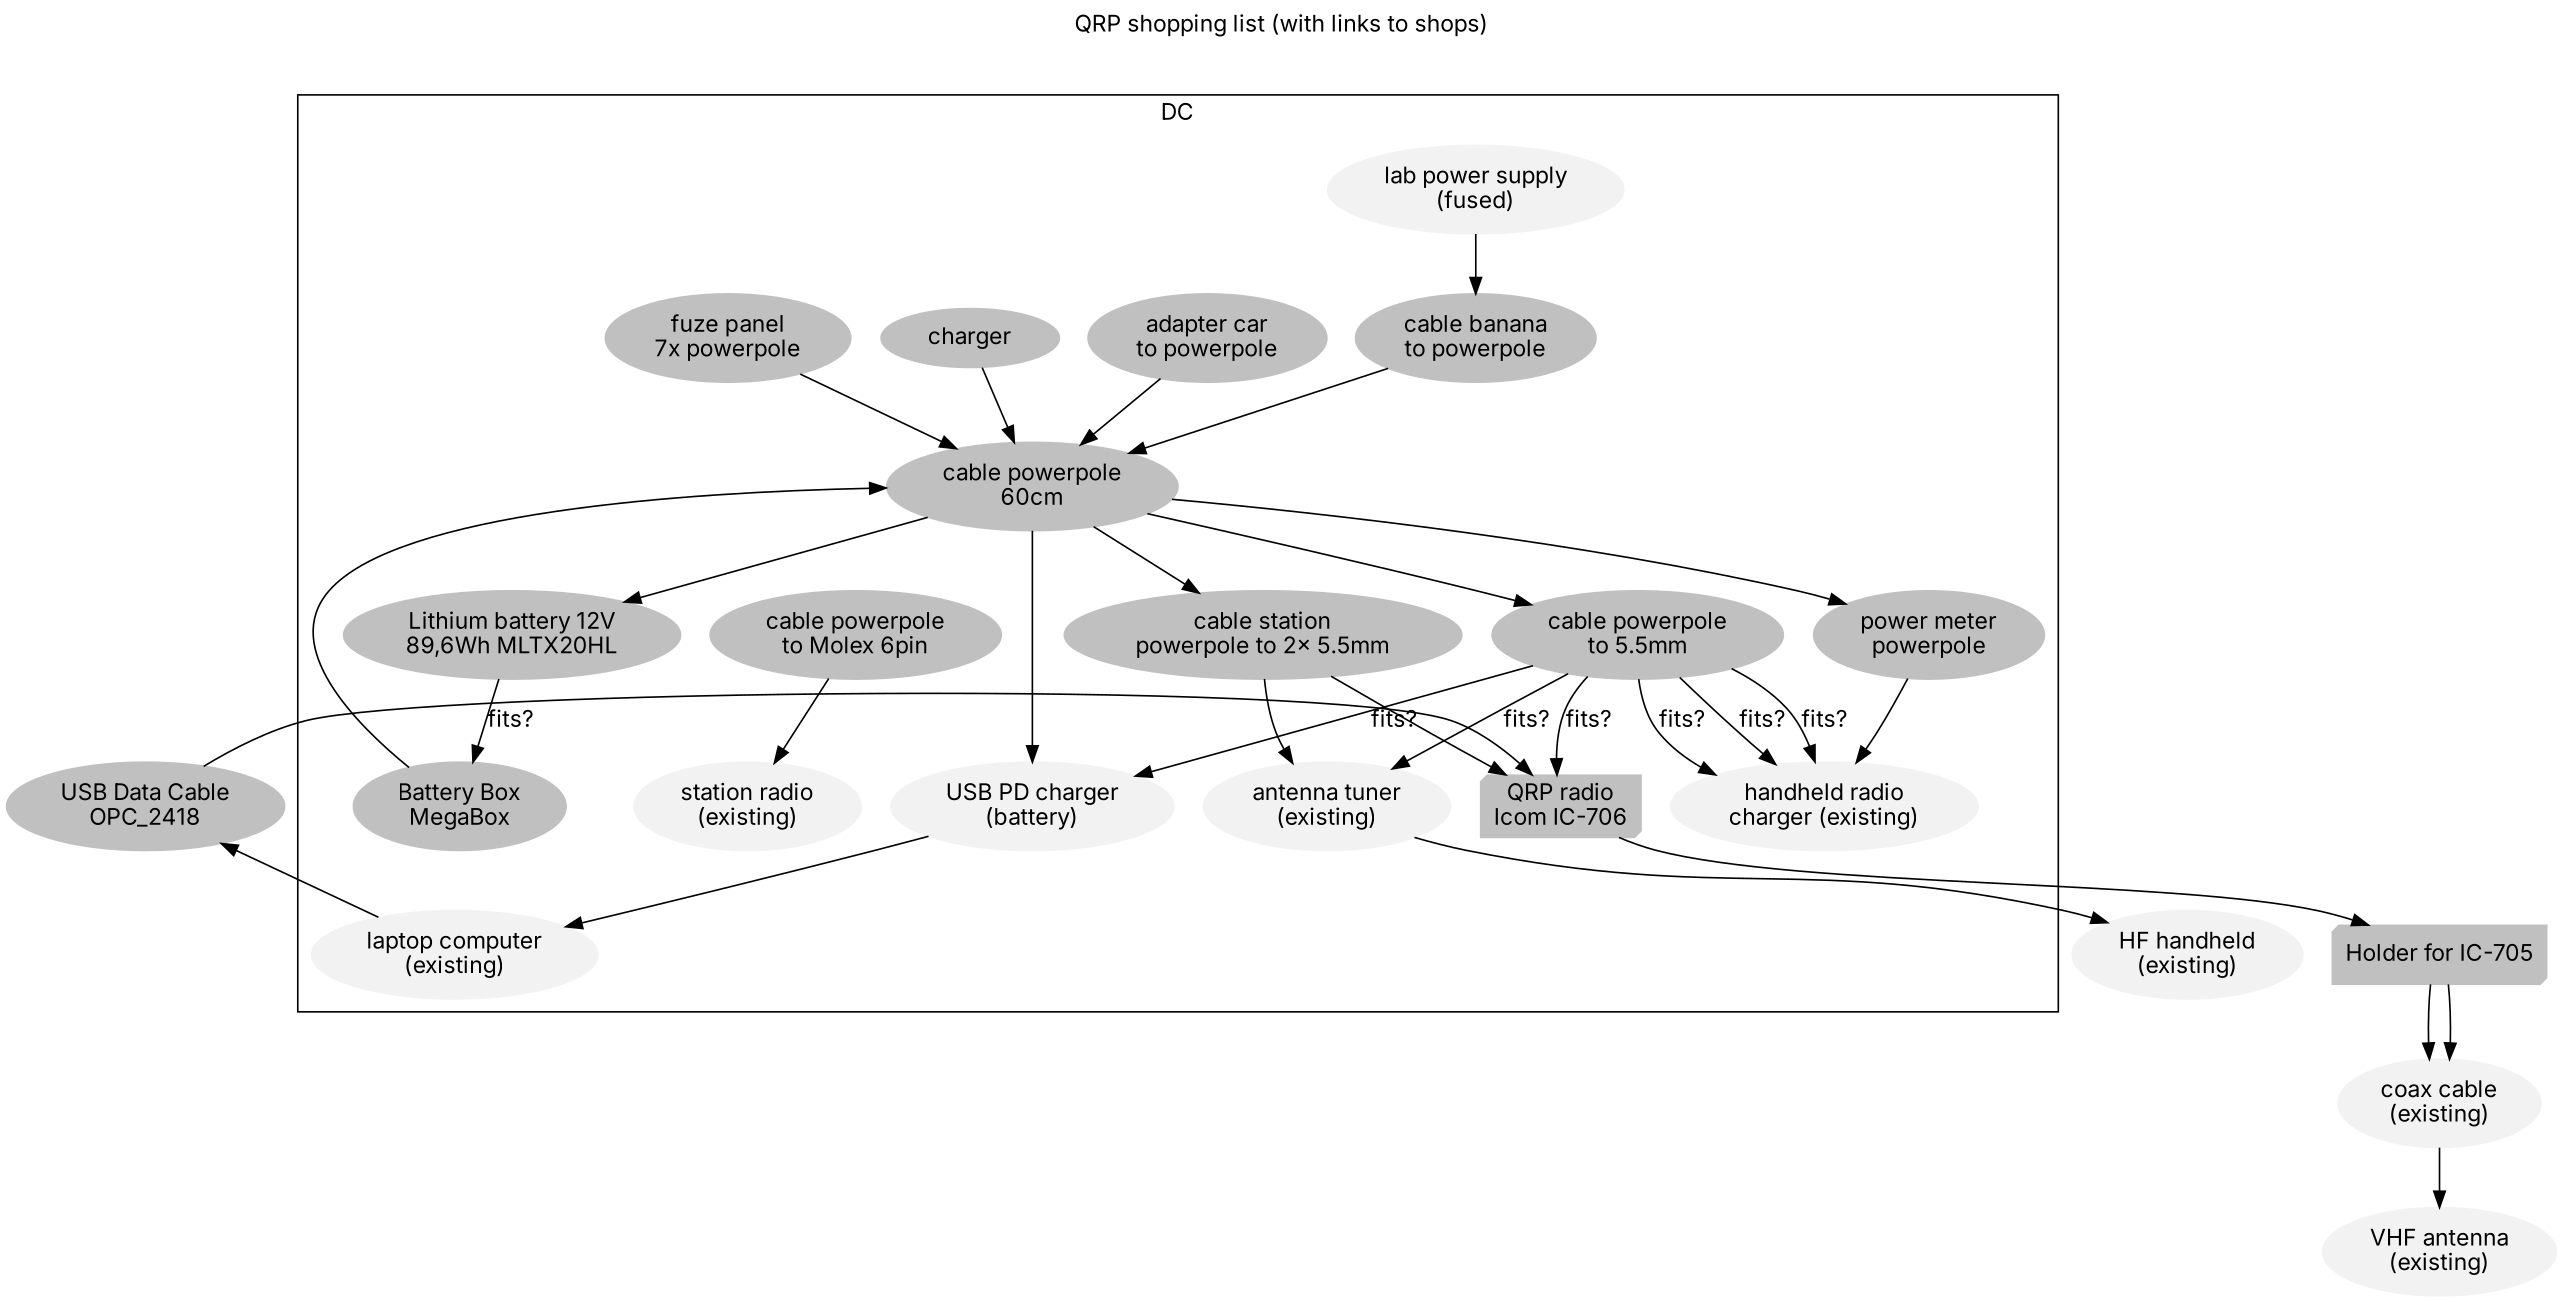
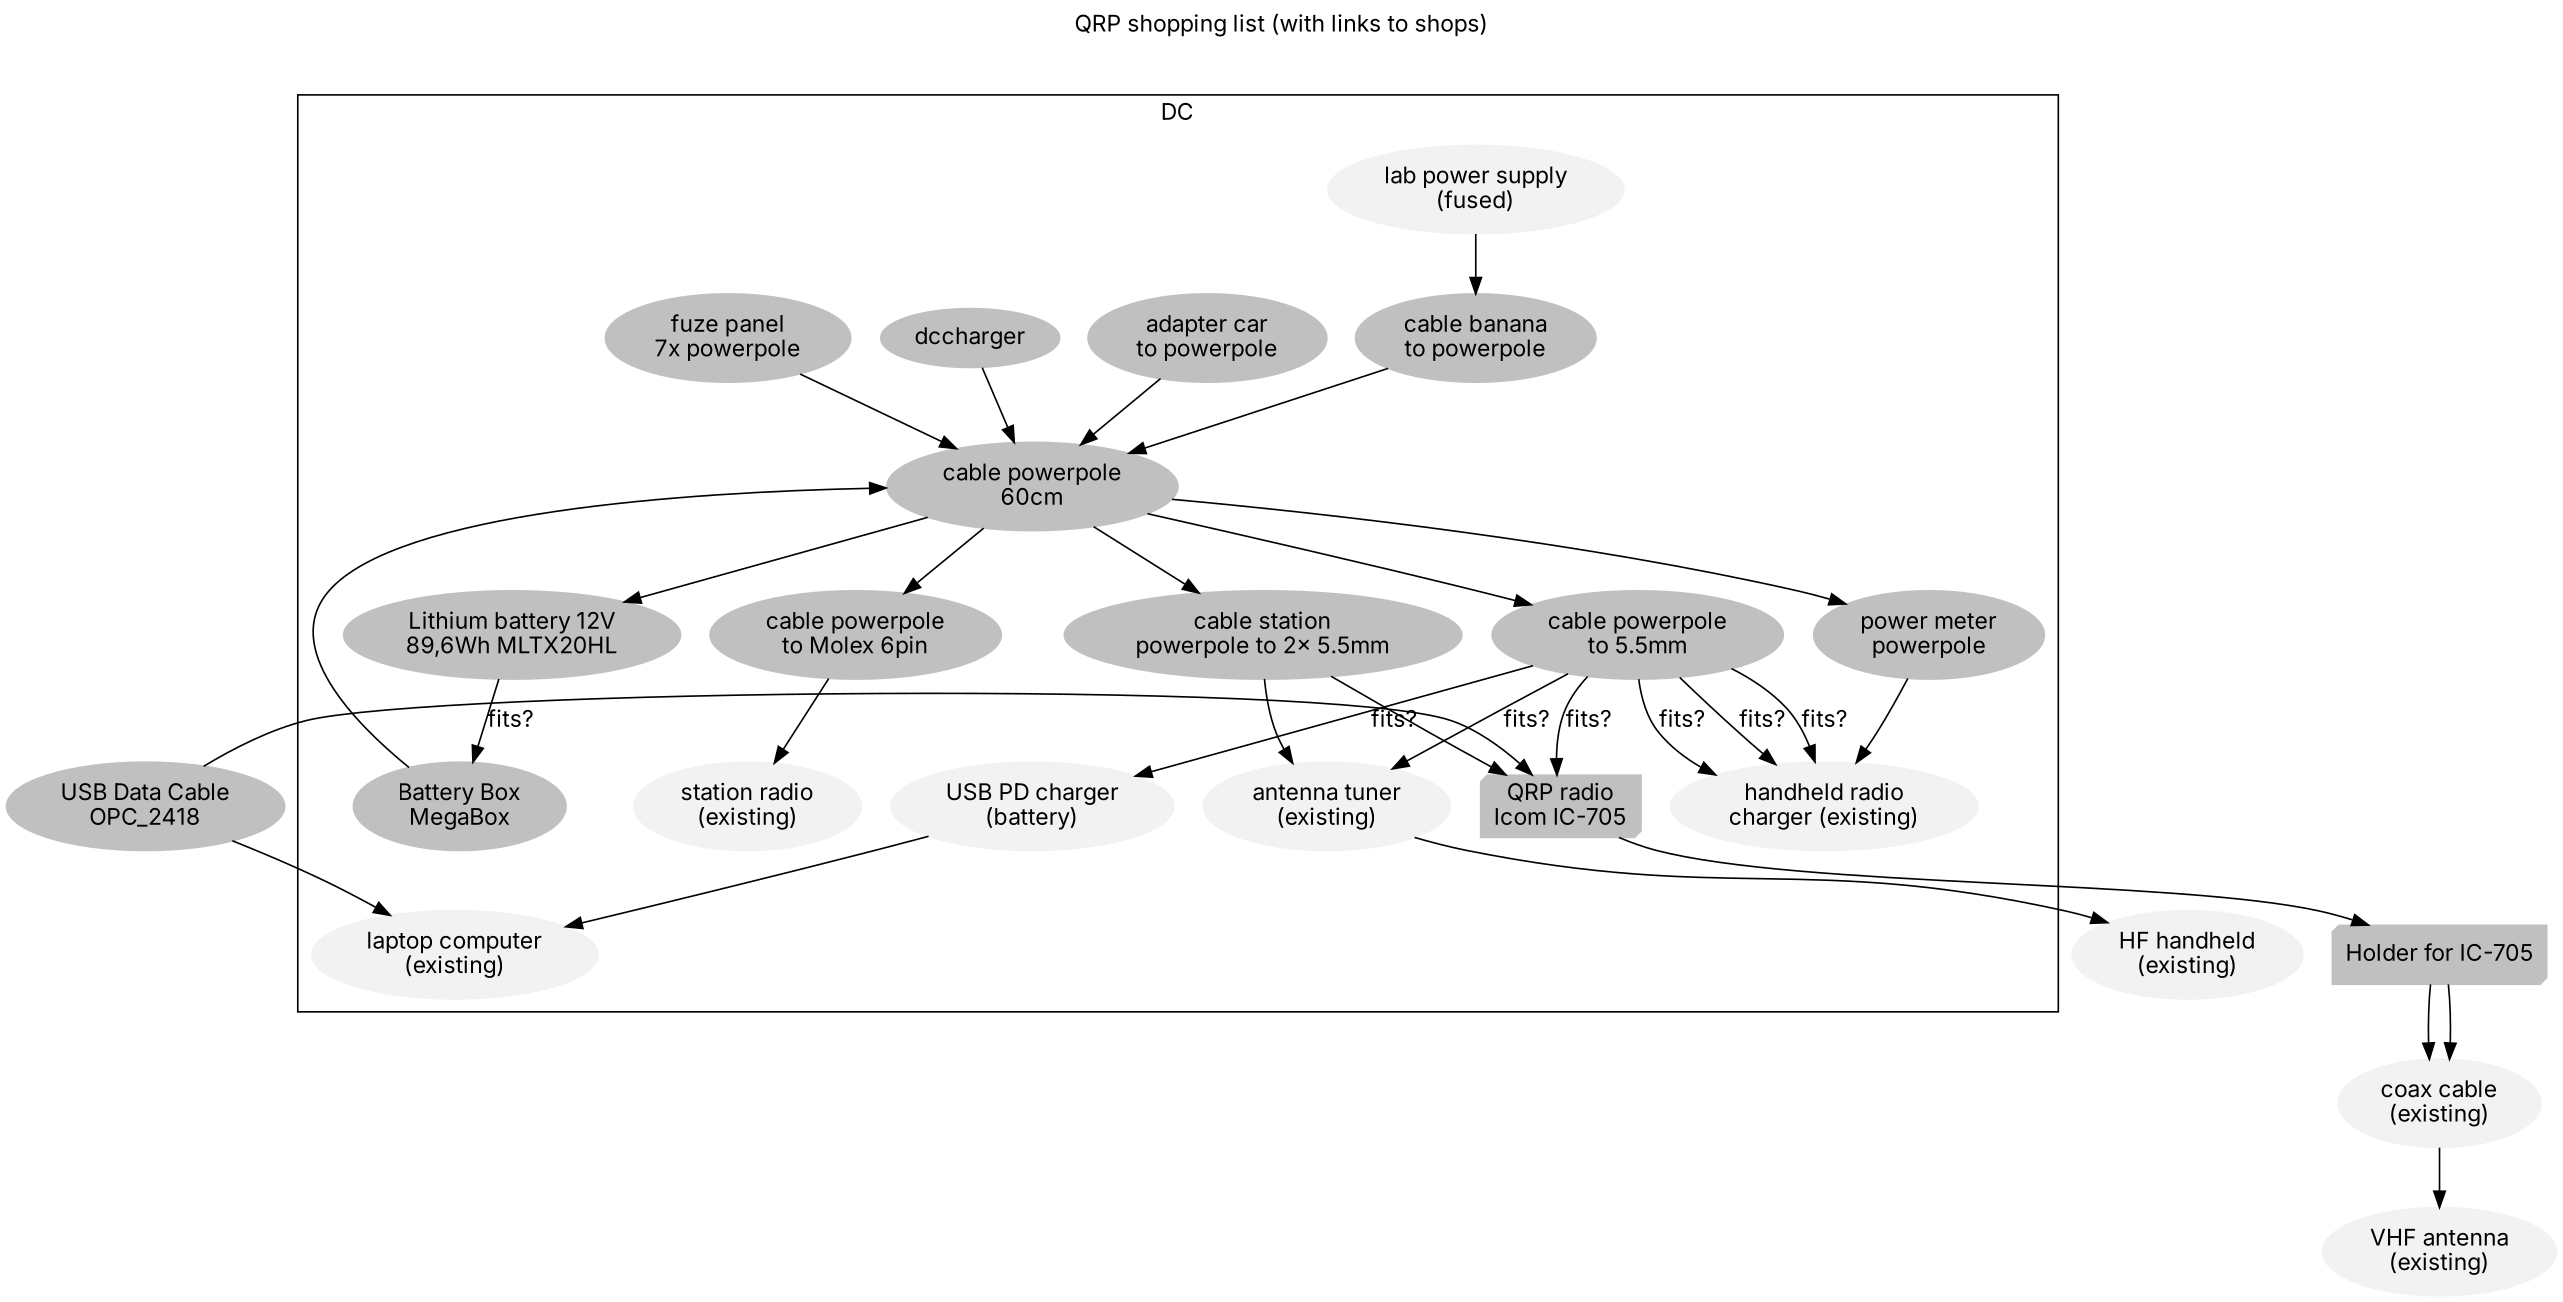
node "charger": label "charger" -> "dccharger"
edge "cable powerpole 60cm" -> "USB PD charger (battery)": now "cable powerpole 60cm" -> "cable powerpole to Molex 6pin"
node "QRP radio Icom IC-706": label "QRP radio Icom IC-706" -> "QRP radio Icom IC-705"
edge "laptop computer (existing)" -> "USB Data Cable OPC_2418": reversed
